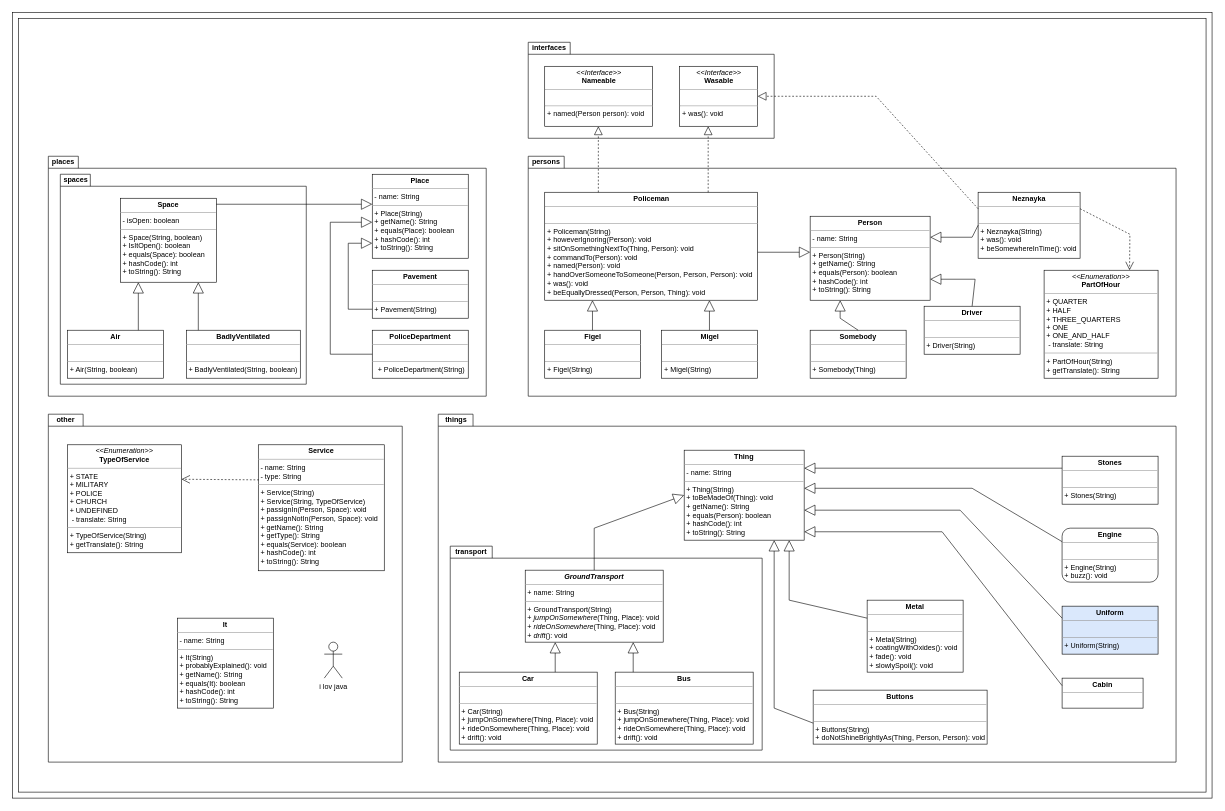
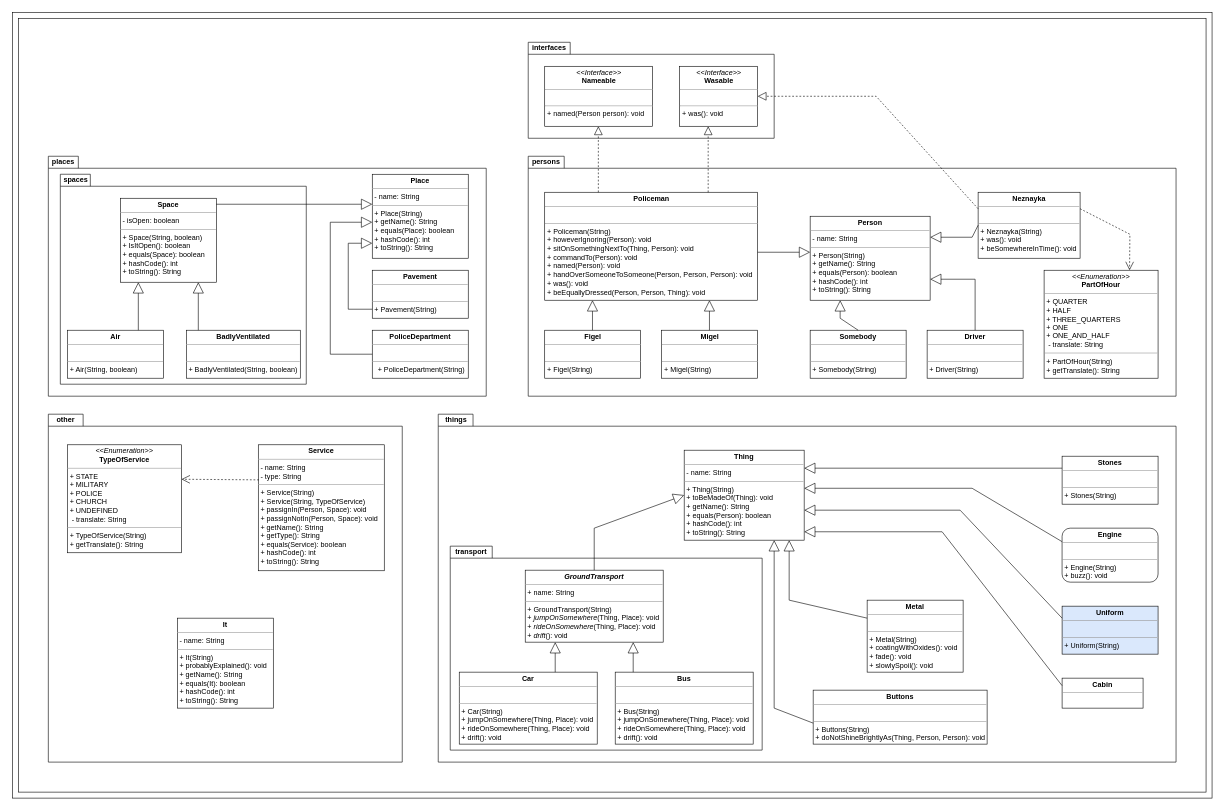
node "Driver + Driver(String)": moved (972, 330) -> (975, 354)
node "Somebody + Somebody(Thing)": label "Somebody + Somebody(Thing)" -> "Somebody + Somebody(String)"
node "i lov java": removed
